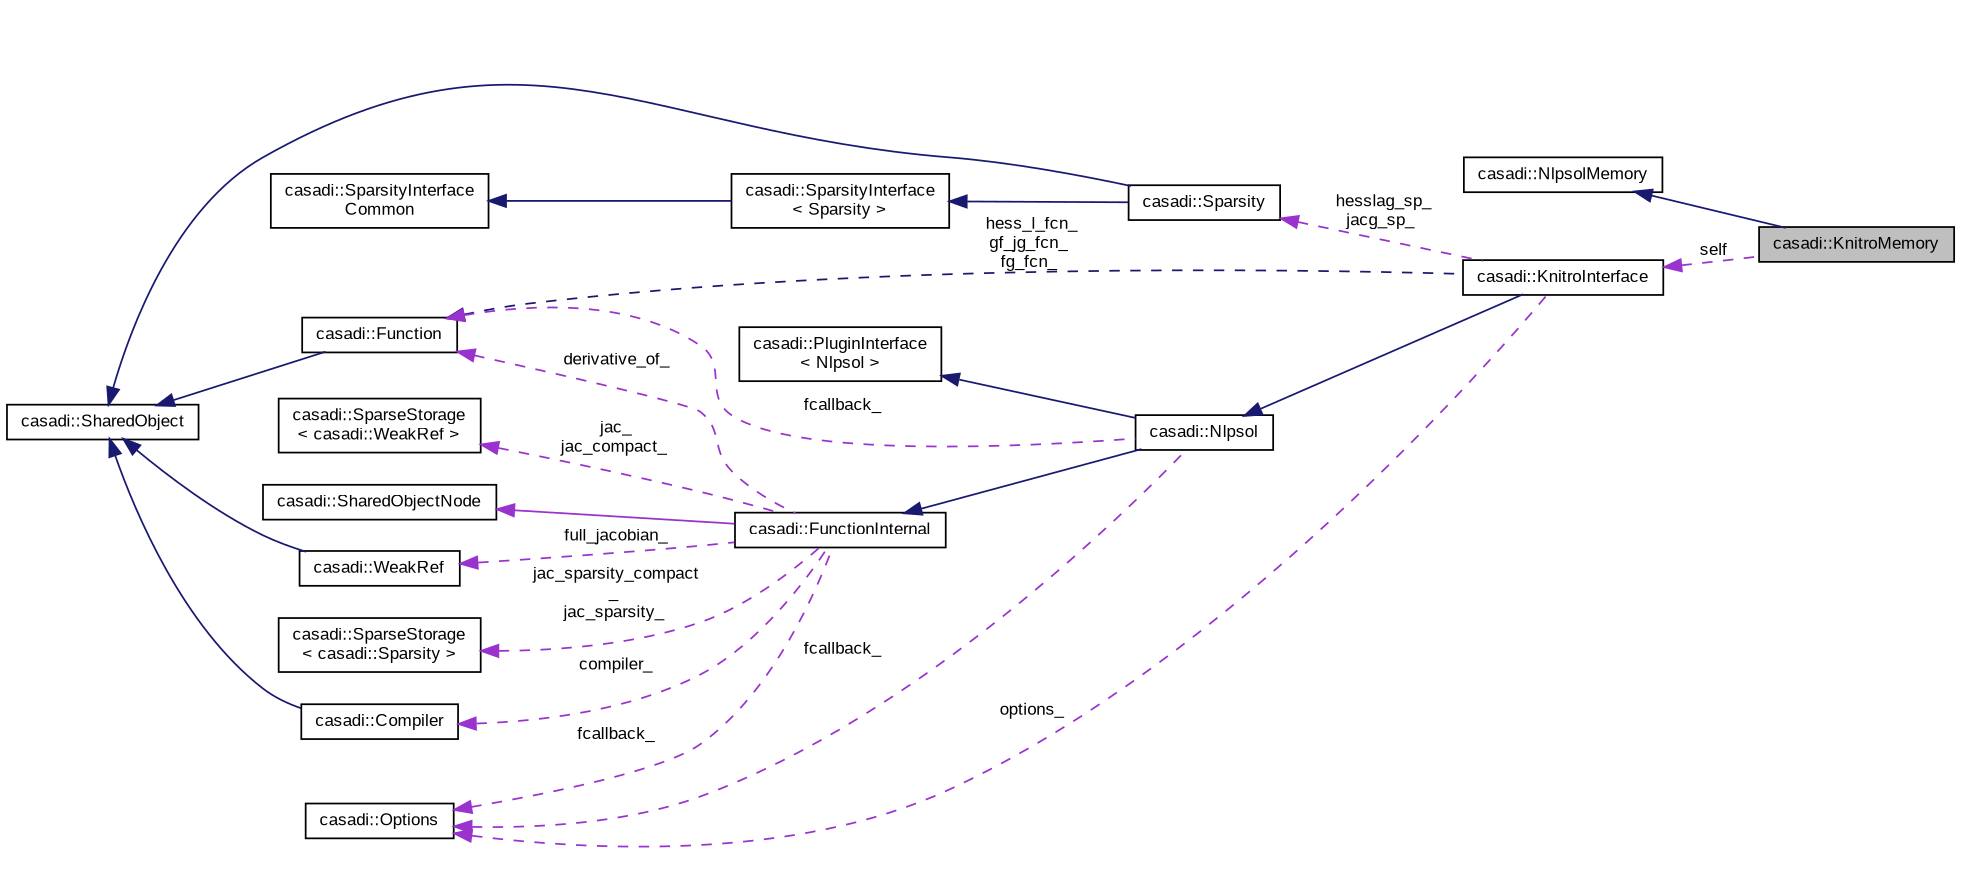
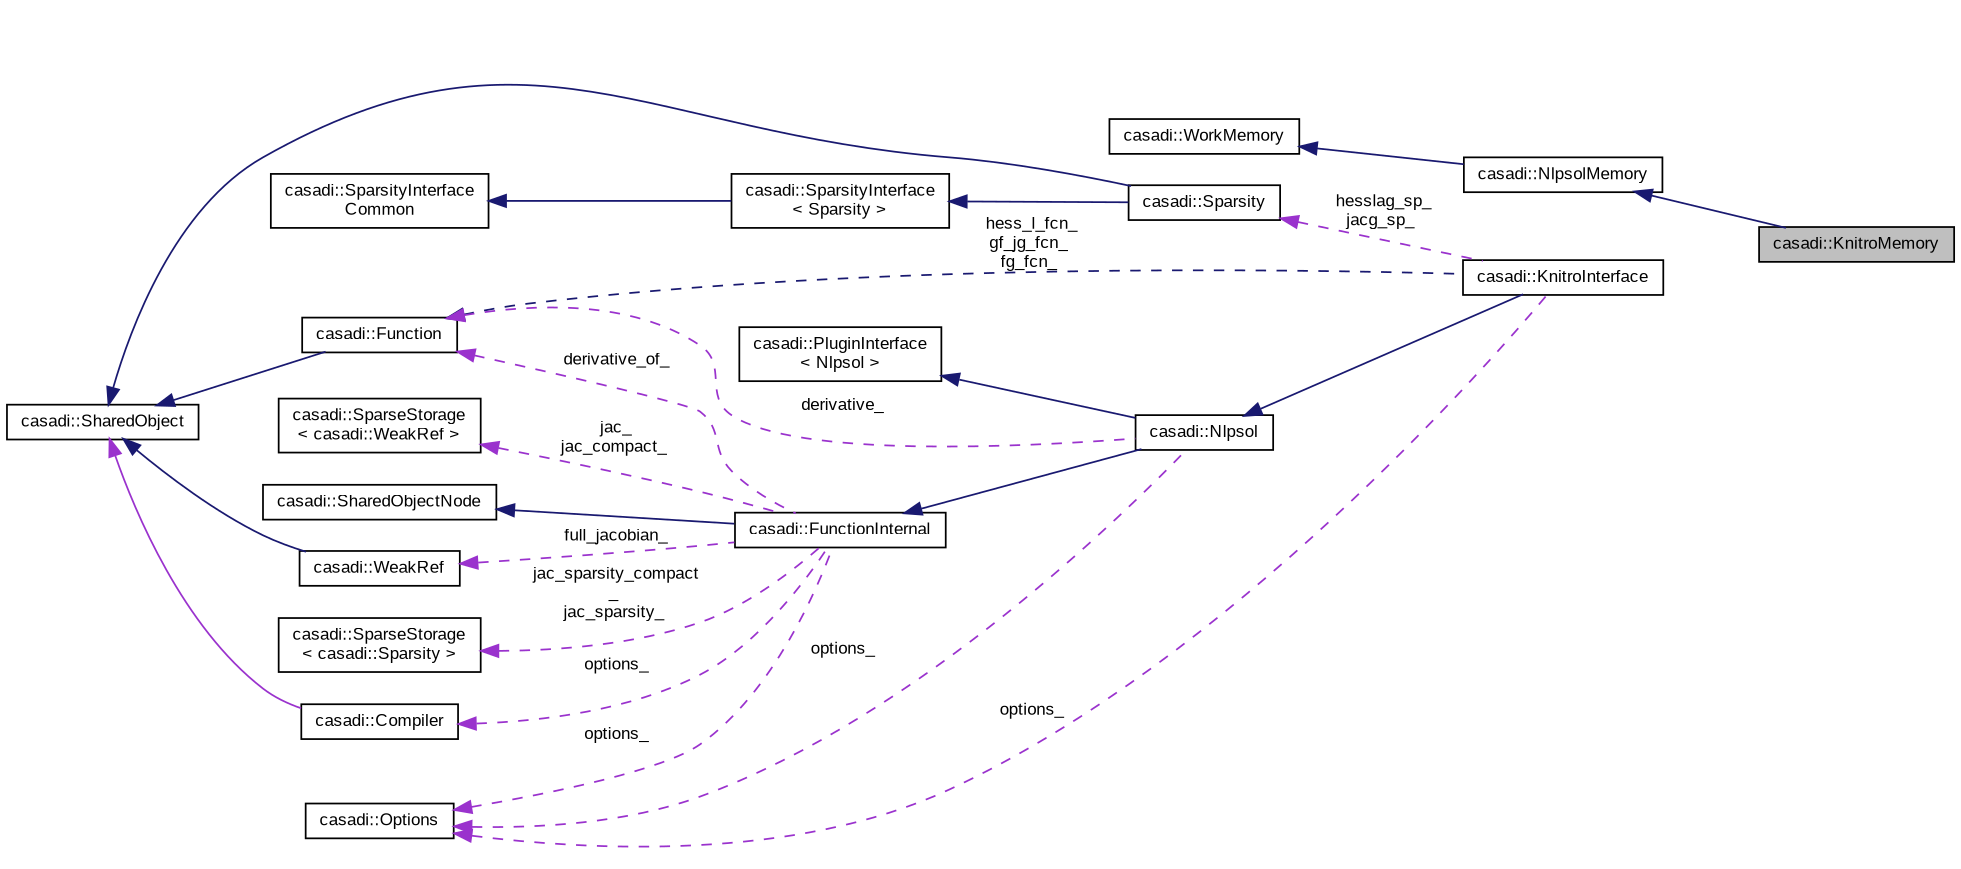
node "casadi::WorkMemory": added
edge "casadi::KnitroMemory" -> "casadi::KnitroInterface": removed, label "self"
edge "casadi::Nlpsol" -> "casadi::Function": label " fcallback_" -> " derivative_"
edge "casadi::FunctionInternal" -> "casadi::SharedObjectNode": color darkorchid3 -> midnightblue
edge "casadi::Compiler" -> "casadi::SharedObject": color midnightblue -> darkorchid3
edge "casadi::Nlpsol" -> "casadi::Options": label " fcallback_" -> " options_"
edge "casadi::FunctionInternal" -> "casadi::Compiler": label " compiler_" -> " options_"
edge "casadi::FunctionInternal" -> "casadi::Options": label " fcallback_" -> " options_"
